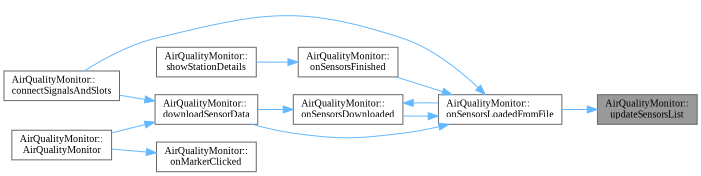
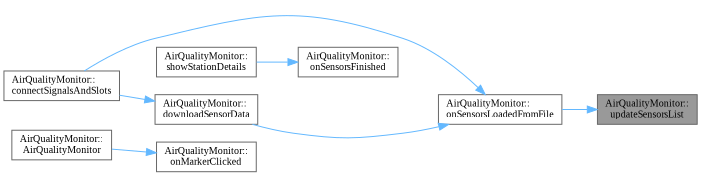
edge "AirQualityMonitor:: onSensorsFinished" -> "AirQualityMonitor:: onSensorsLoadedFromFile": removed
node "AirQualityMonitor:: onSensorsDownloaded": removed
edge "AirQualityMonitor:: AirQualityMonitor" -> "AirQualityMonitor:: downloadSensorData": removed
